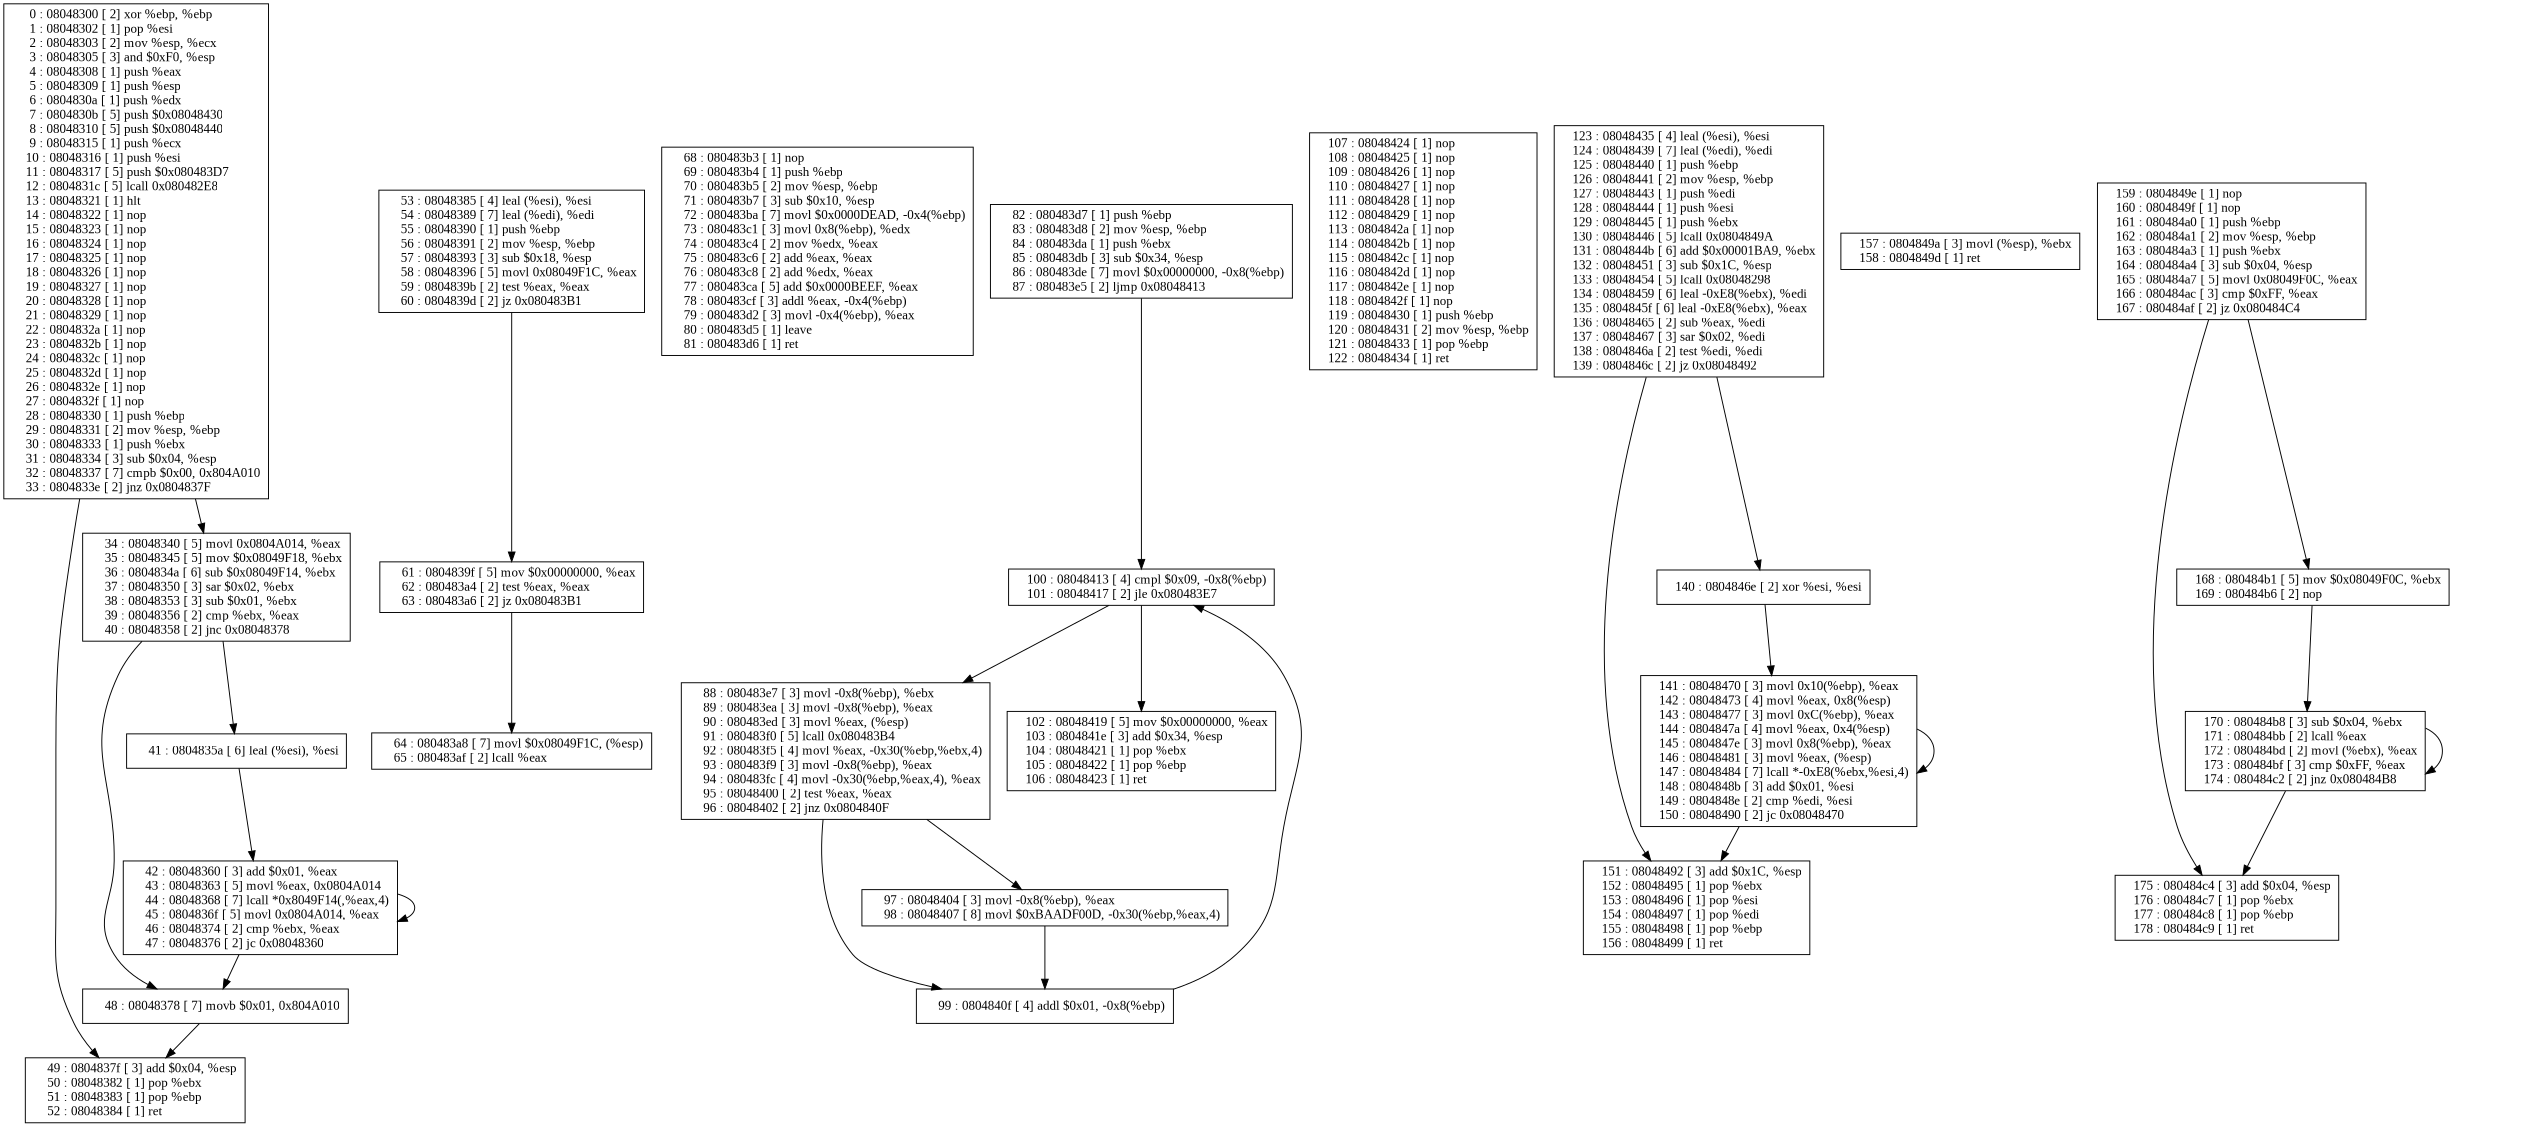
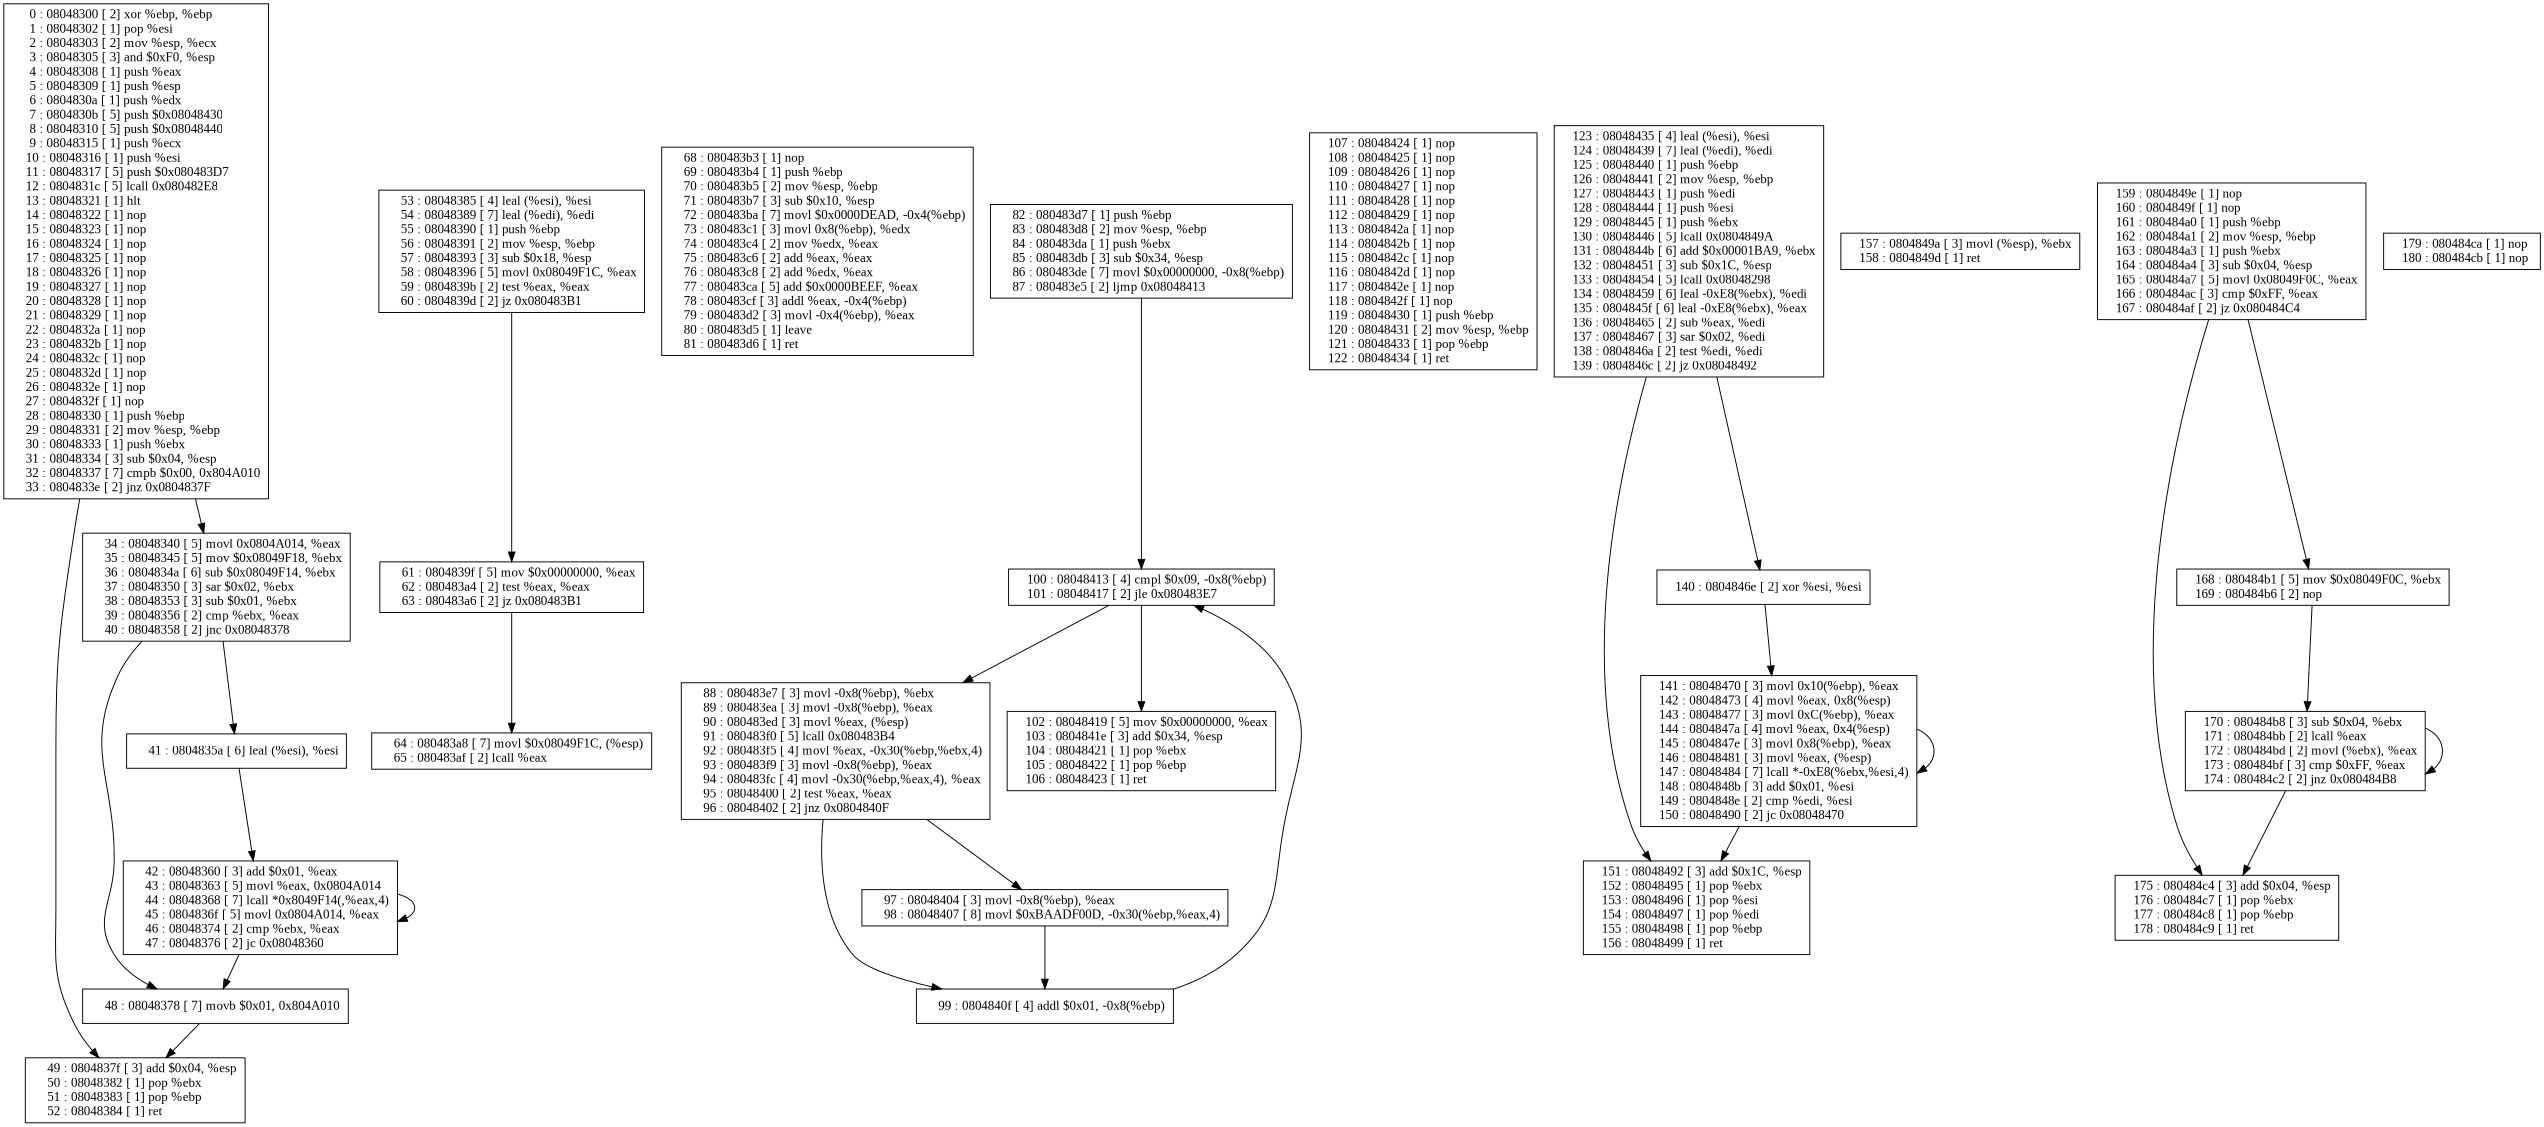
node "179 : 080484ca [ 1] nop 180 : 080484cb [ 1] nop": added
